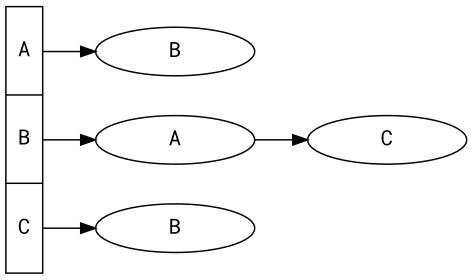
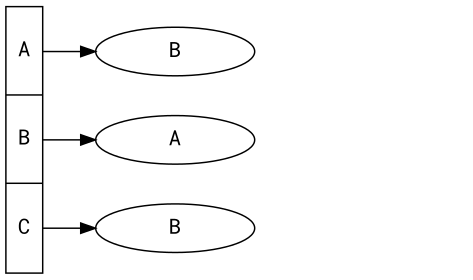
node "C": removed
